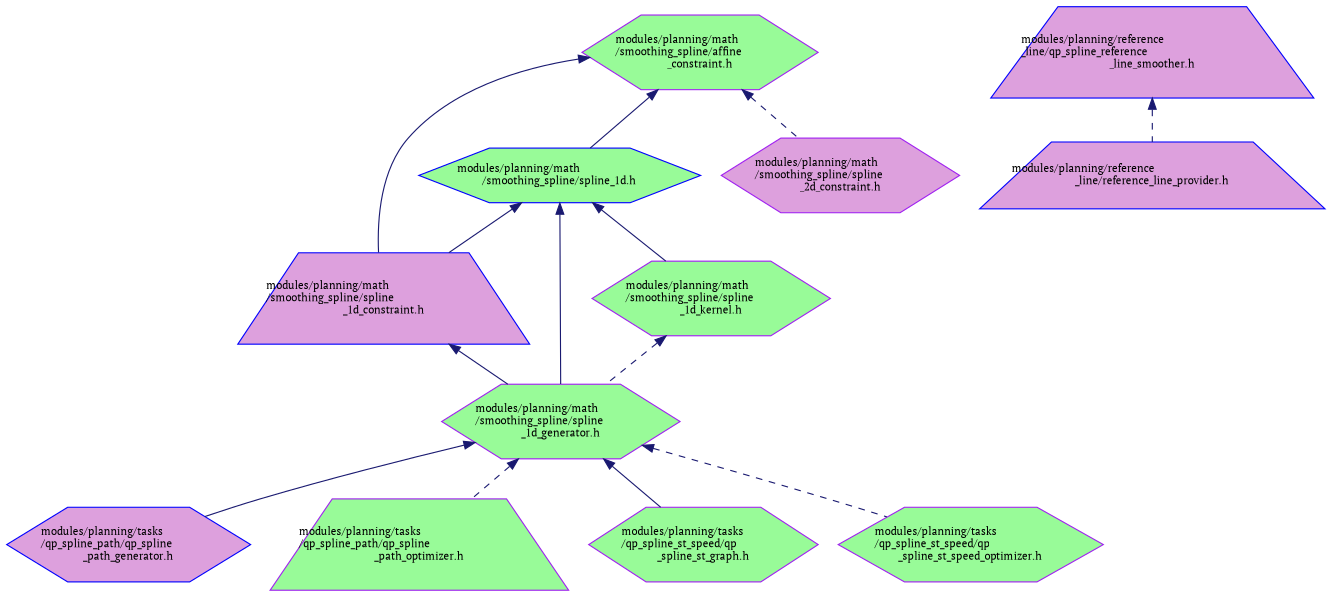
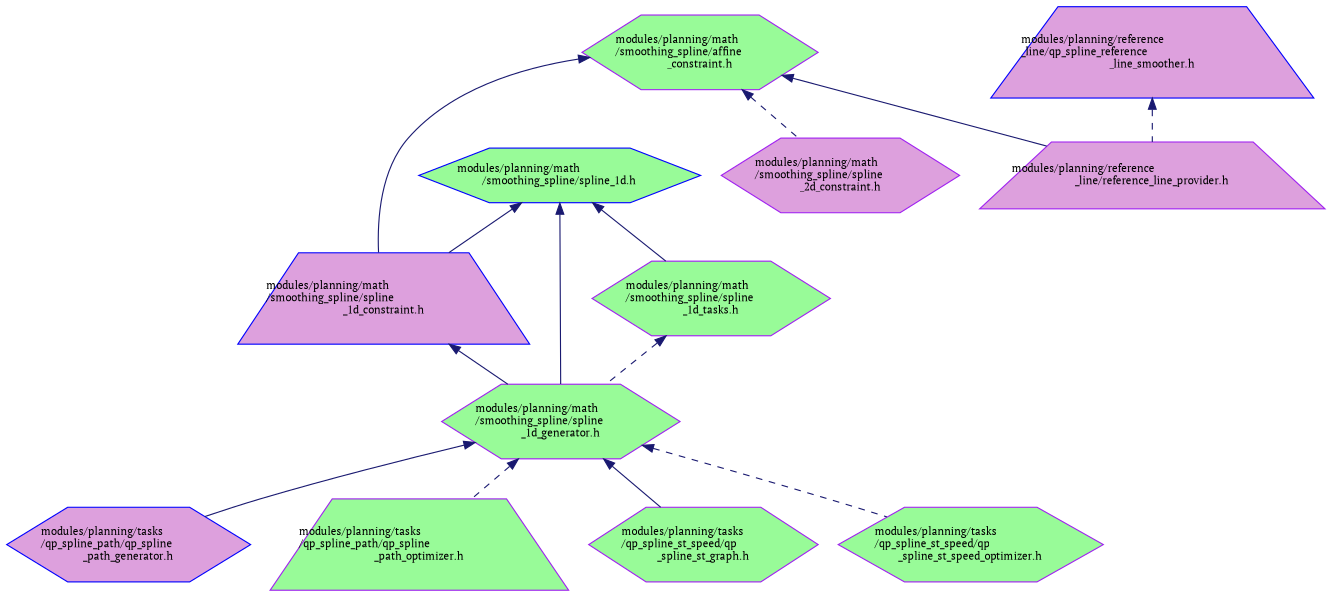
edge "modules/planning/math /smoothing_spline/spline_1d.h" -> "modules/planning/math /smoothing_spline/affine _constraint.h": now "modules/planning/reference _line/reference_line_provider.h" -> "modules/planning/math /smoothing_spline/affine _constraint.h"
node "modules/planning/reference _line/reference_line_provider.h": color blue -> purple
node "modules/planning/math /smoothing_spline/spline _1d_kernel.h": label "modules/planning/math /smoothing_spline/spline _1d_kernel.h" -> "modules/planning/math /smoothing_spline/spline _1d_tasks.h"
